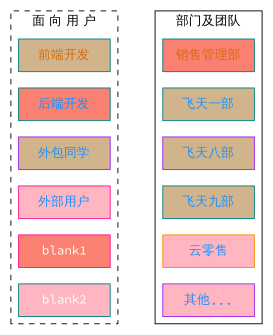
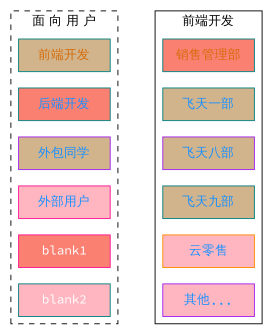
cluster "部门及团队": label "部门及团队" -> "前端开发"
